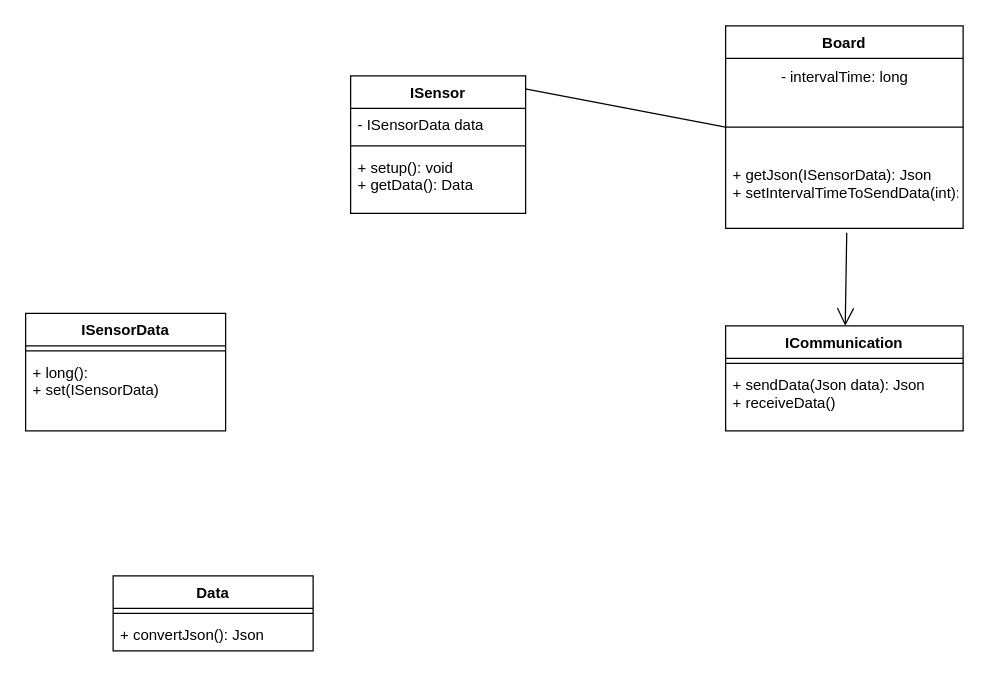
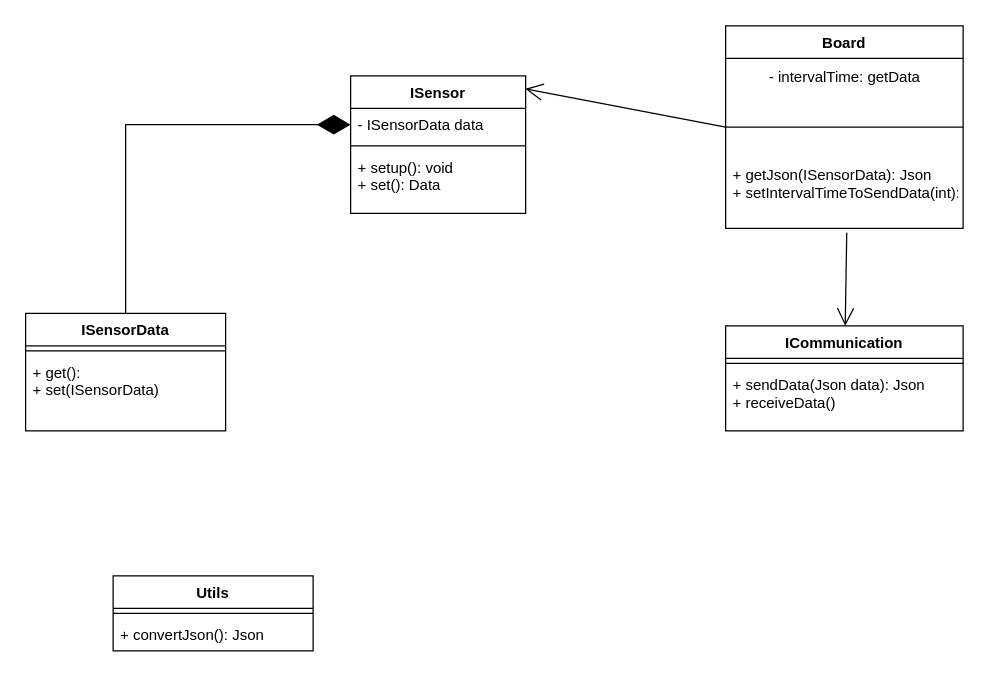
node "- intervalTime: long": label "- intervalTime: long" -> "- intervalTime: getData"
edge "Board" -- "ISensor": arrowhead none -> open
edge "ISensorData" -> "- ISensorData data": added
node "+ setup(): void + getData(): Data": label "+ setup(): void + getData(): Data" -> "+ setup(): void + set(): Data"
node "+ long(): + set(ISensorData)": label "+ long(): + set(ISensorData)" -> "+ get(): + set(ISensorData)"
node "Data": label "Data" -> "Utils"
